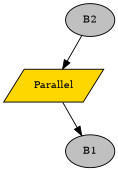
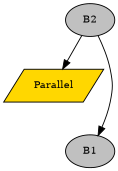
edge "Parallel" -> "B1": now "B2" -> "B1"
